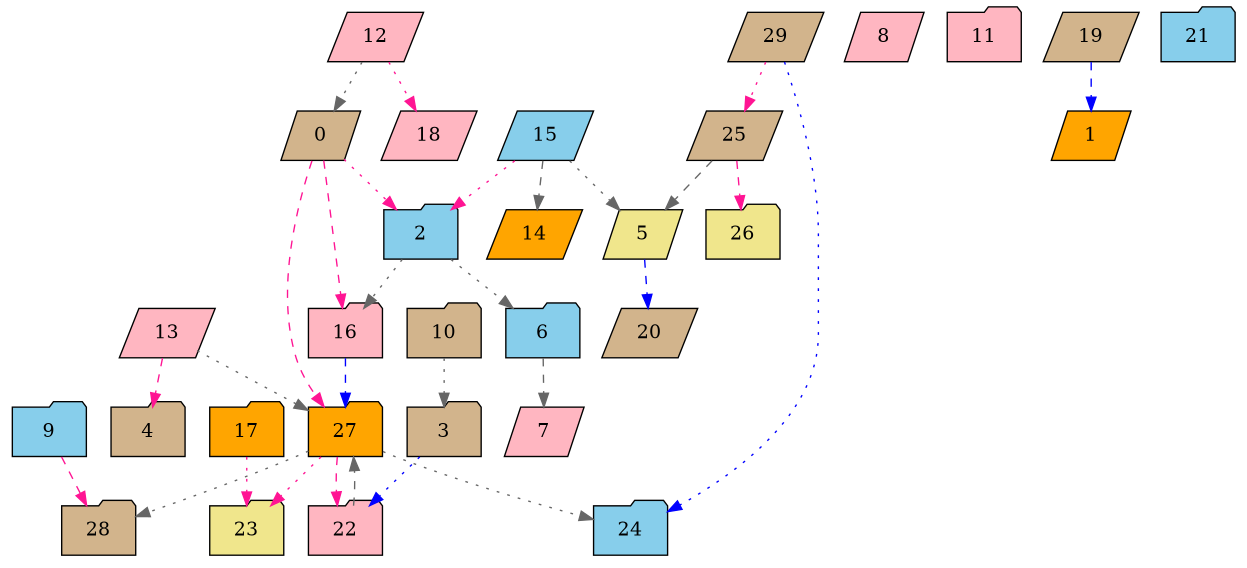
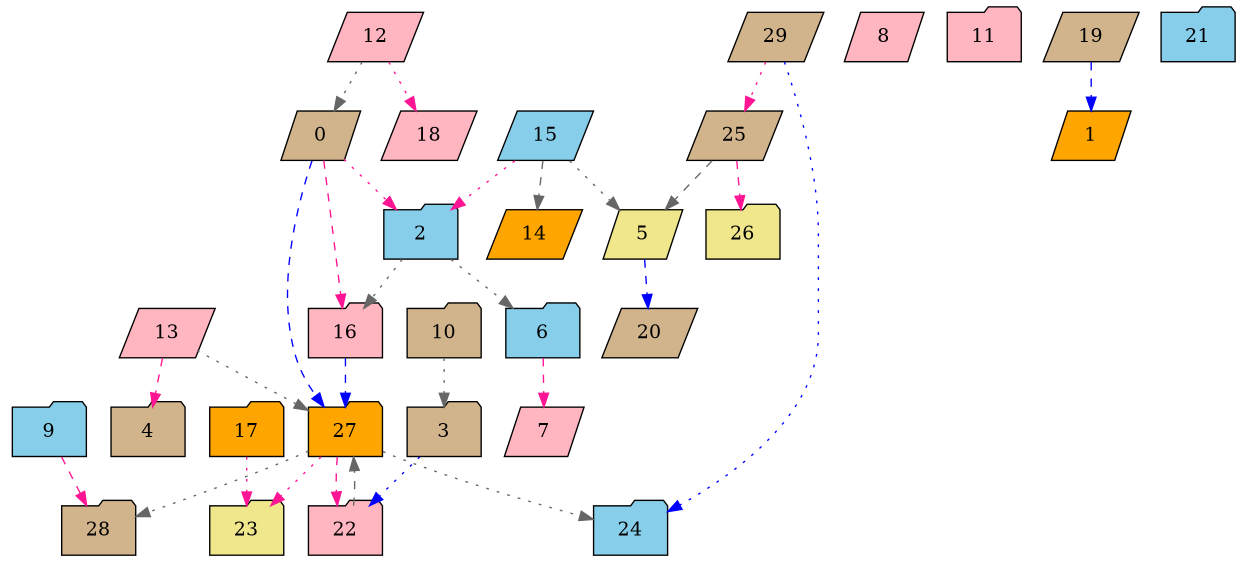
edge "0" -> "27": color deeppink -> blue
edge "6" -> "7": color gray40 -> deeppink
